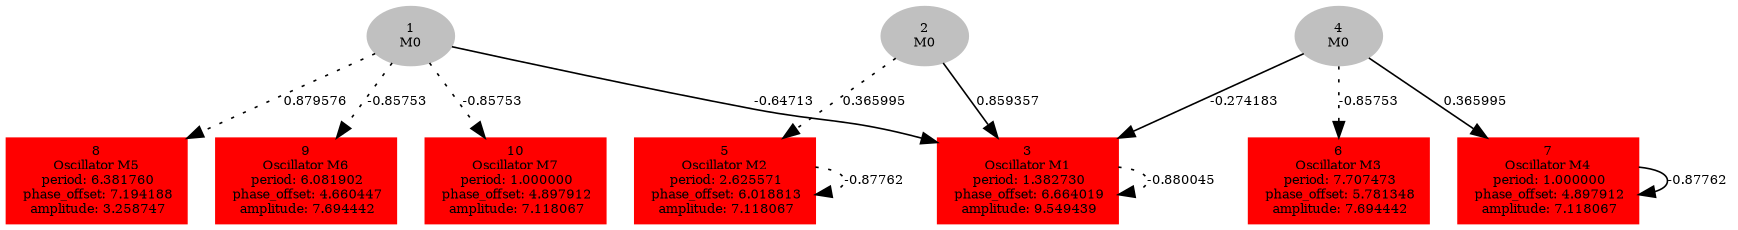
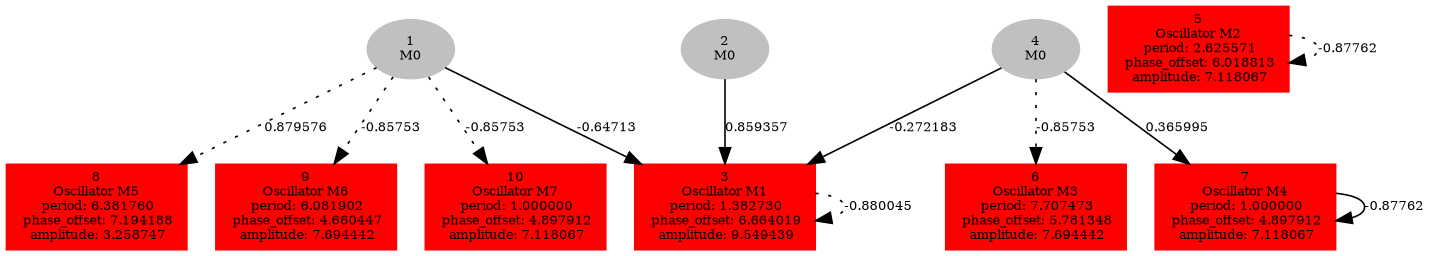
edge "2" -> "5": removed, label "0.365995"
edge "4" -> "3": label "-0.274183 " -> "-0.272183 "
